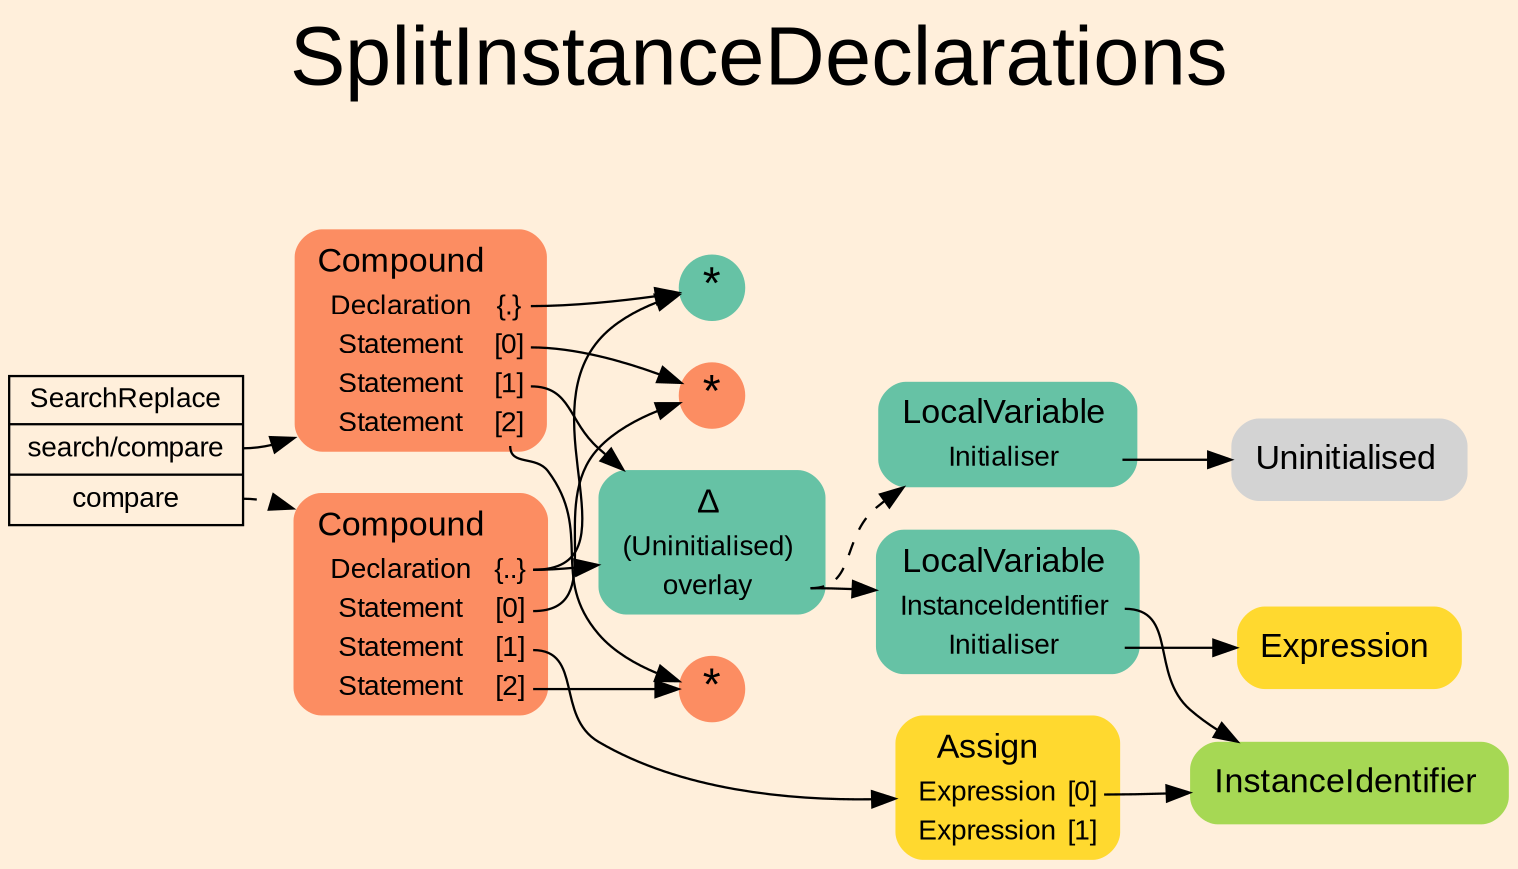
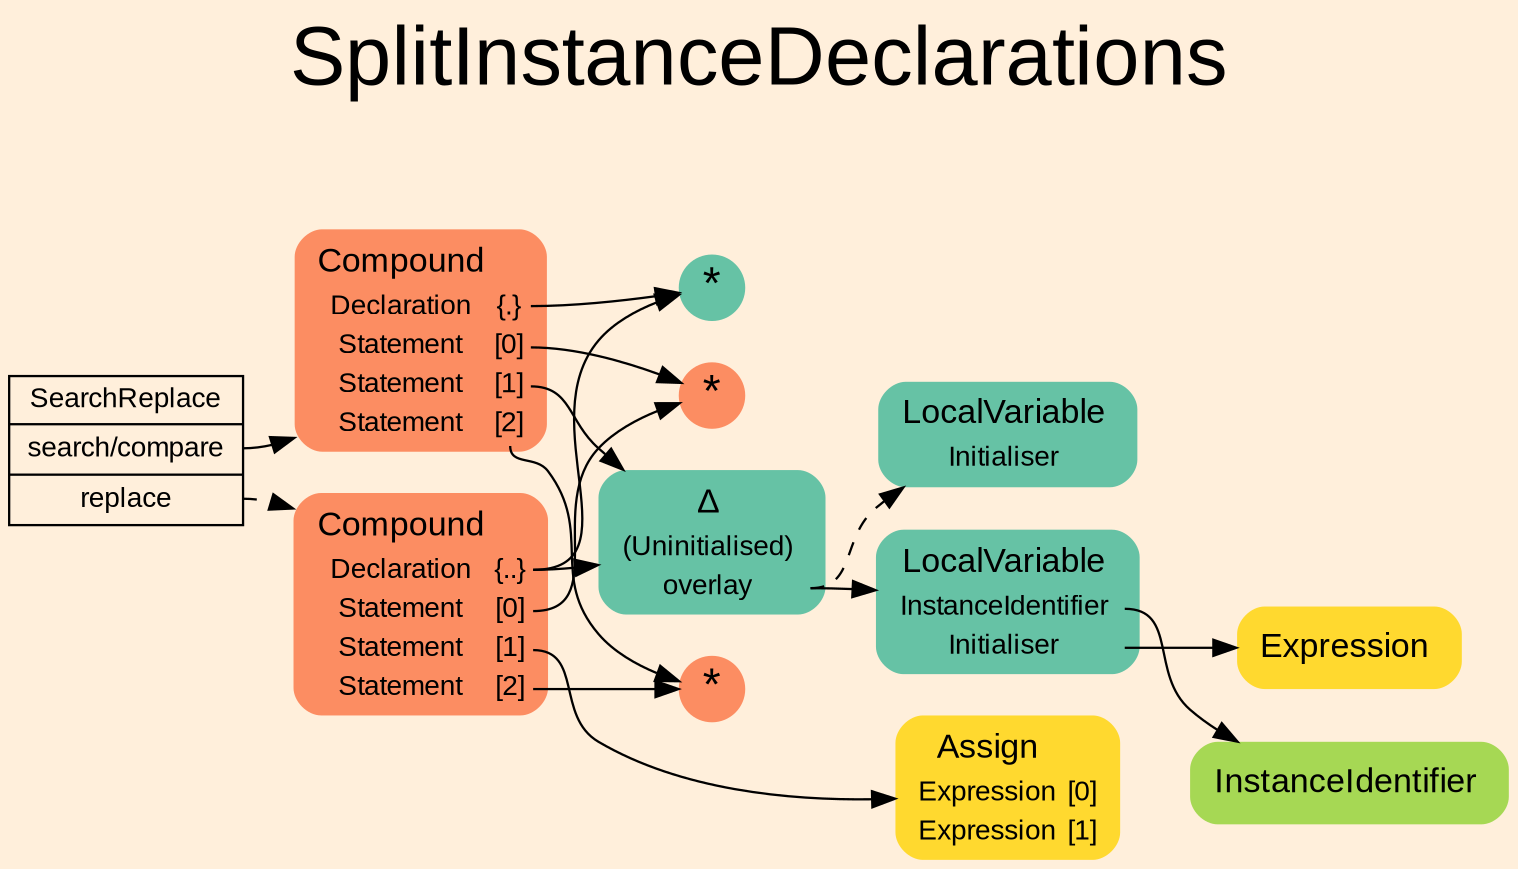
node "Uninitialised": removed
node "SearchReplace": text "compare" -> "replace"
edge "Assign" -> "InstanceIdentifier": removed
